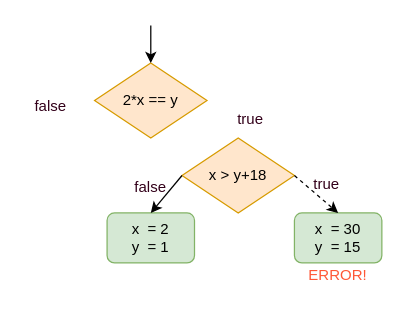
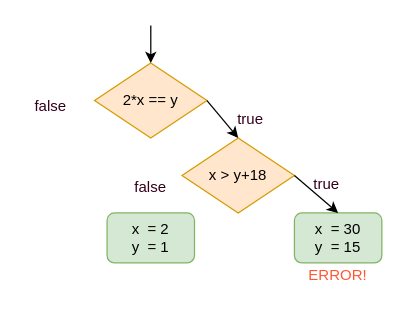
edge "2*x == y" -> "x > y+18": added
edge "x > y+18" -> "x = 2 y = 1": removed
edge "x > y+18" -> "x = 30 y = 15": style dashed -> solid
